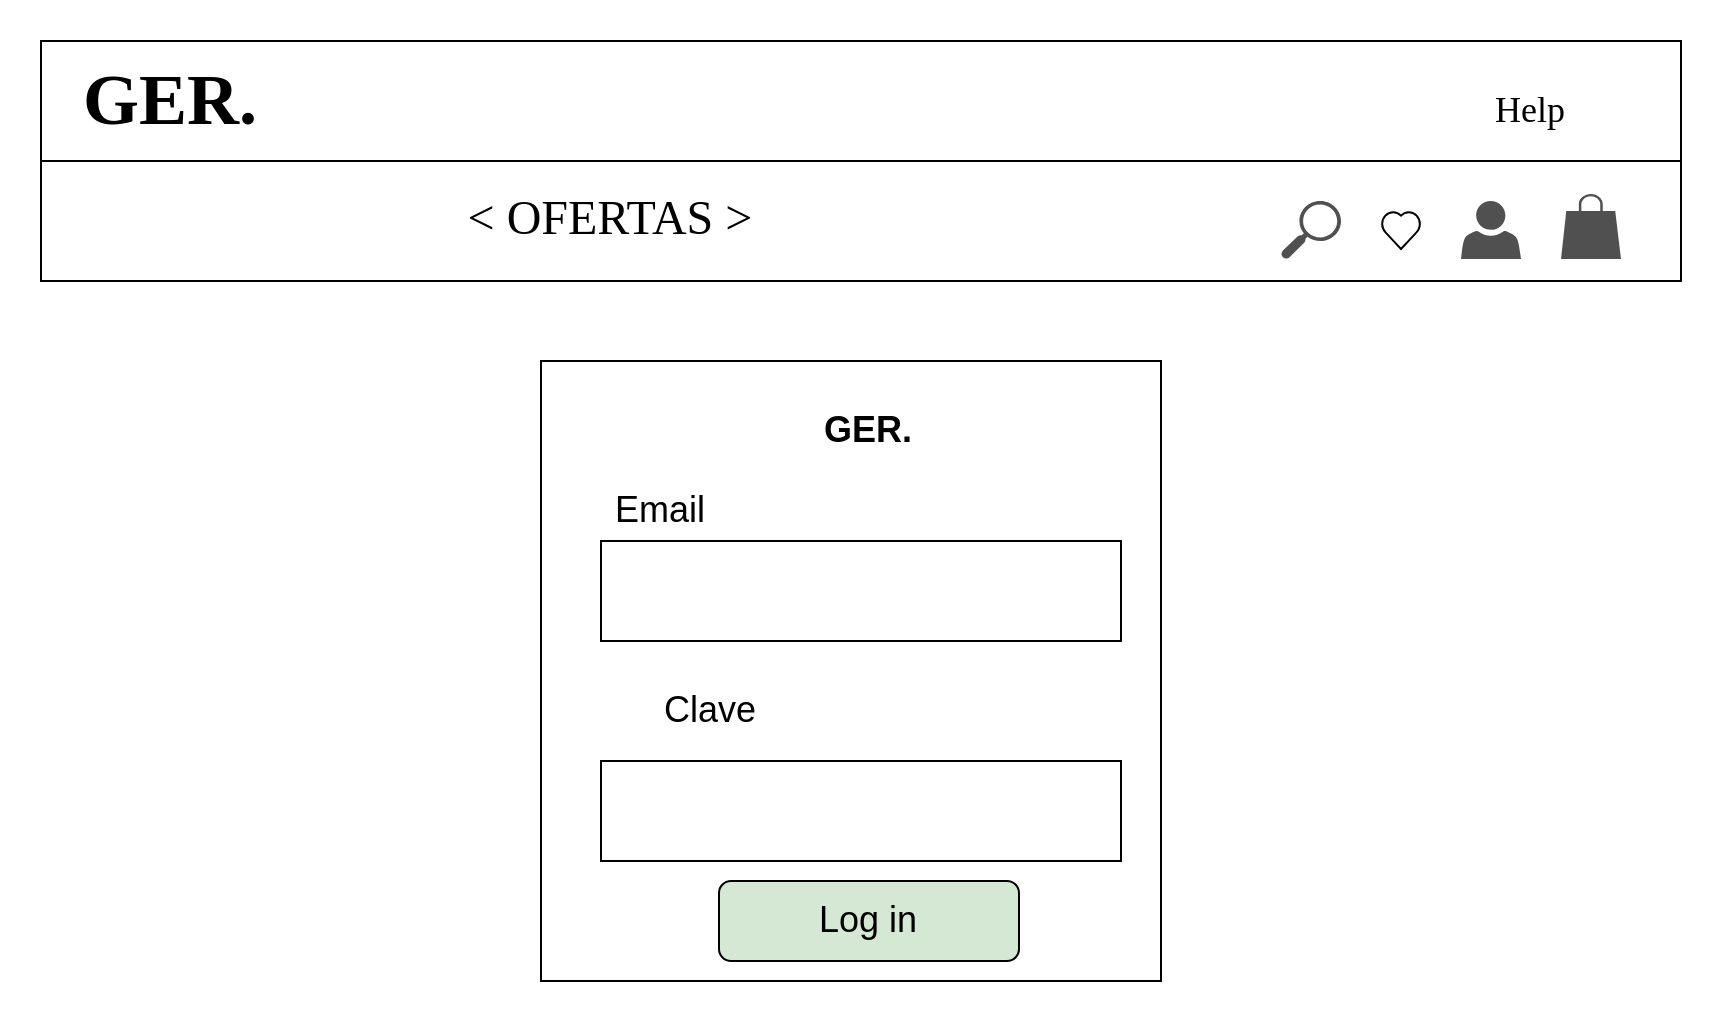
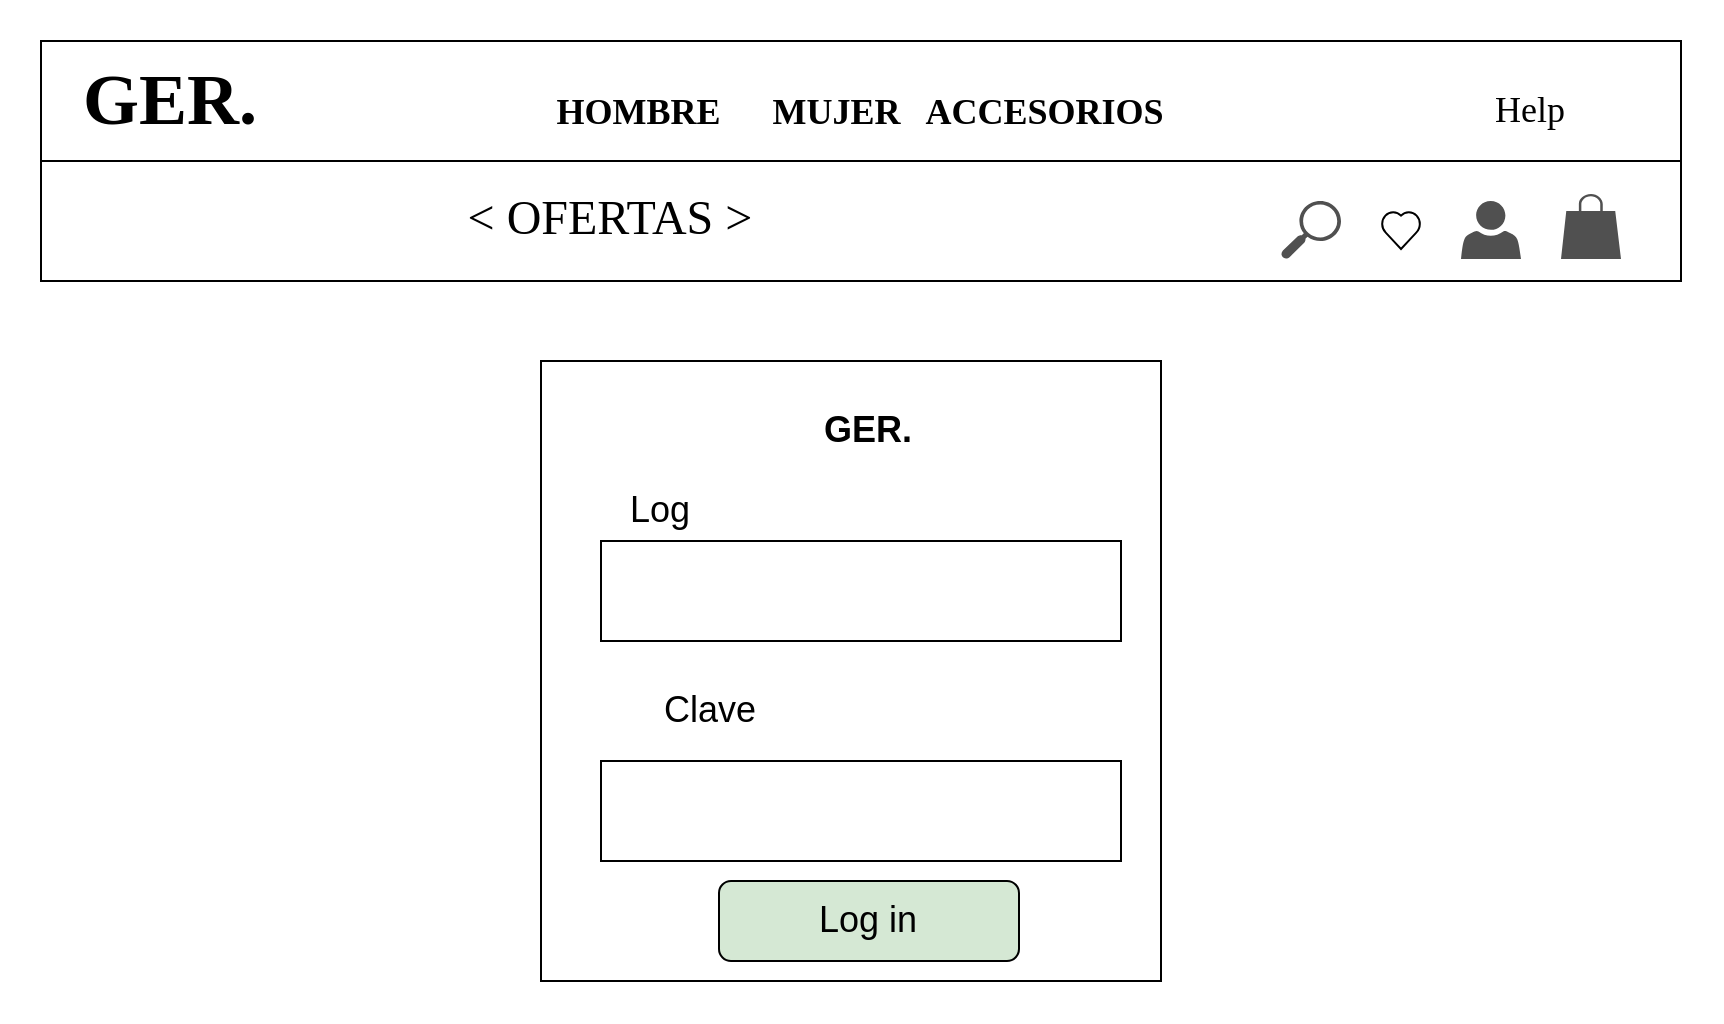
node "HOMBRE MUJER ACCESORIOS": added
node "Email": label "Email" -> "Log"
